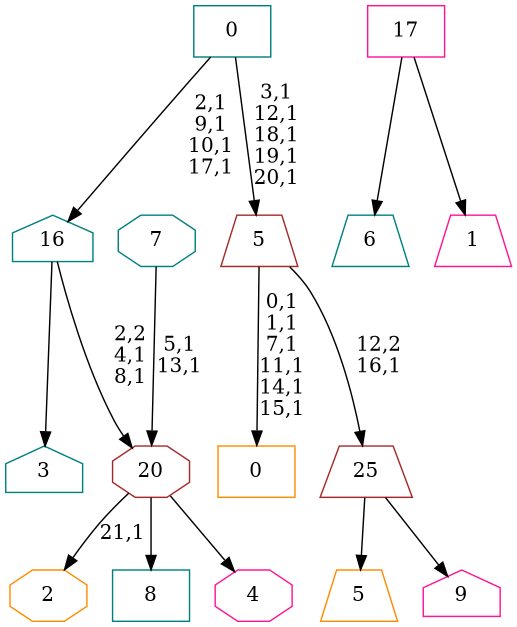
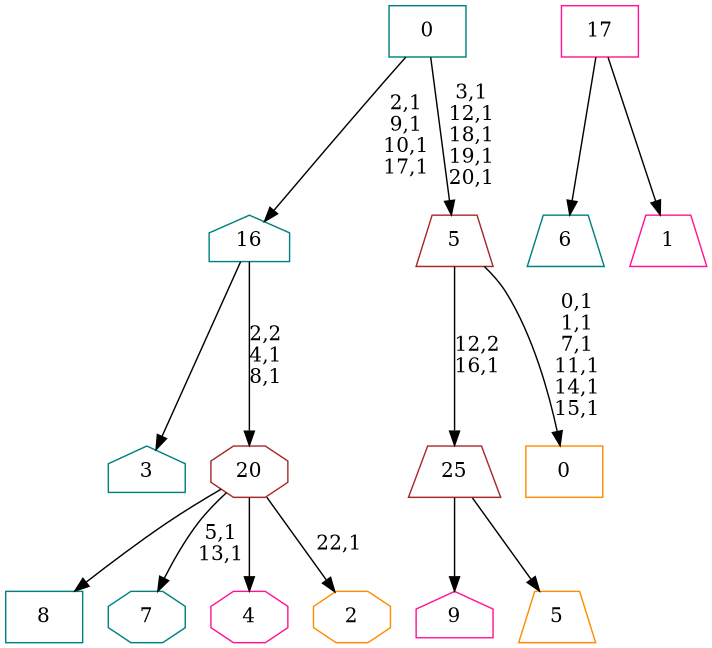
edge "7" -> "20": reversed
edge "20" -> "2": label "21,1" -> "22,1"
